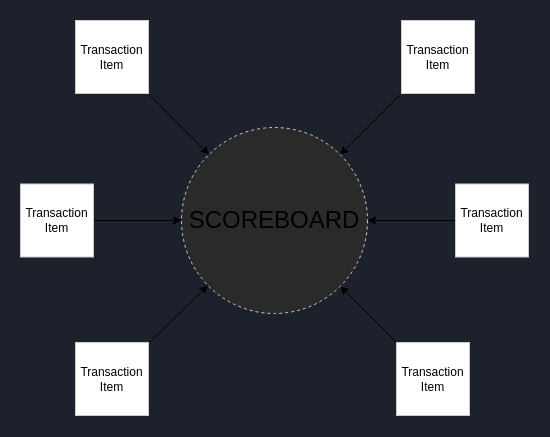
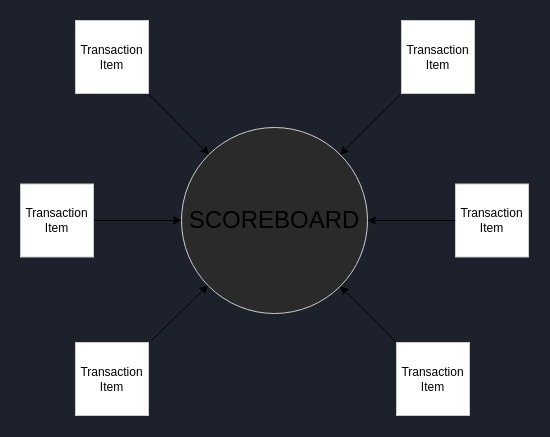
node "SCOREBOARD": style dashed -> solid
